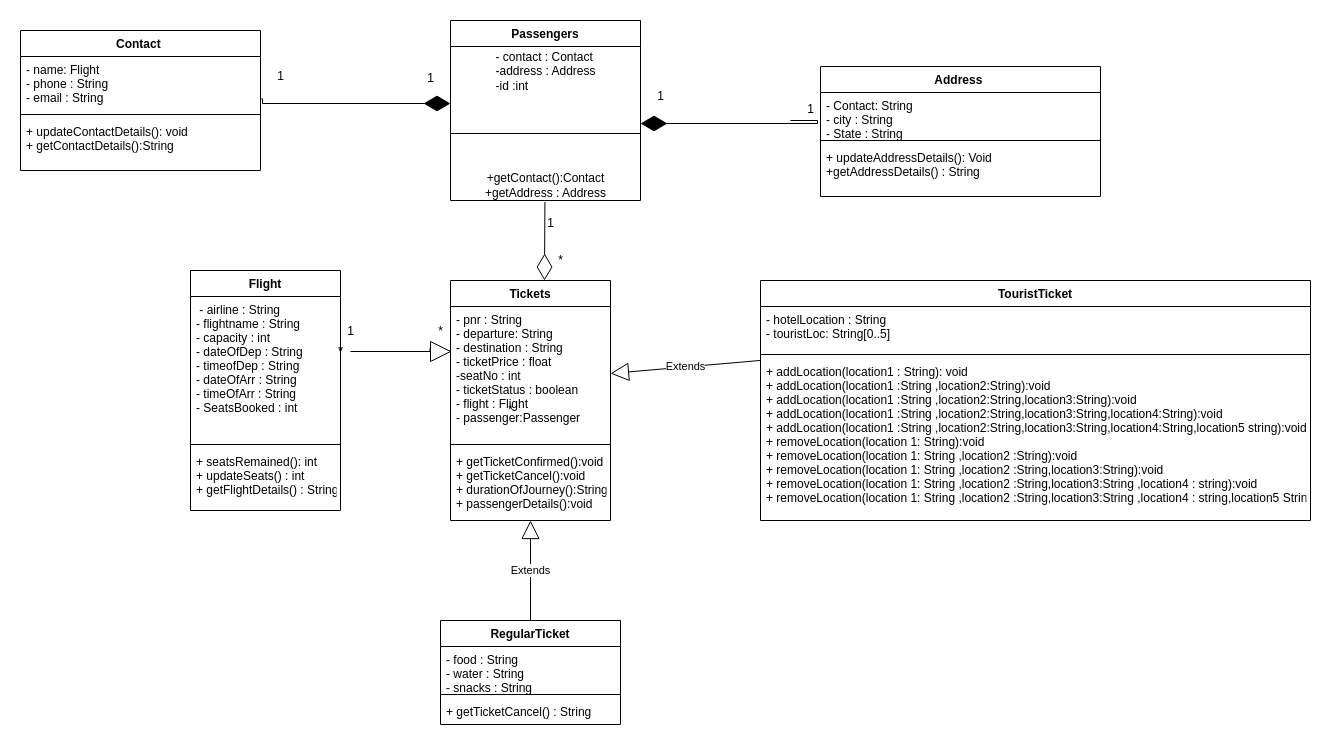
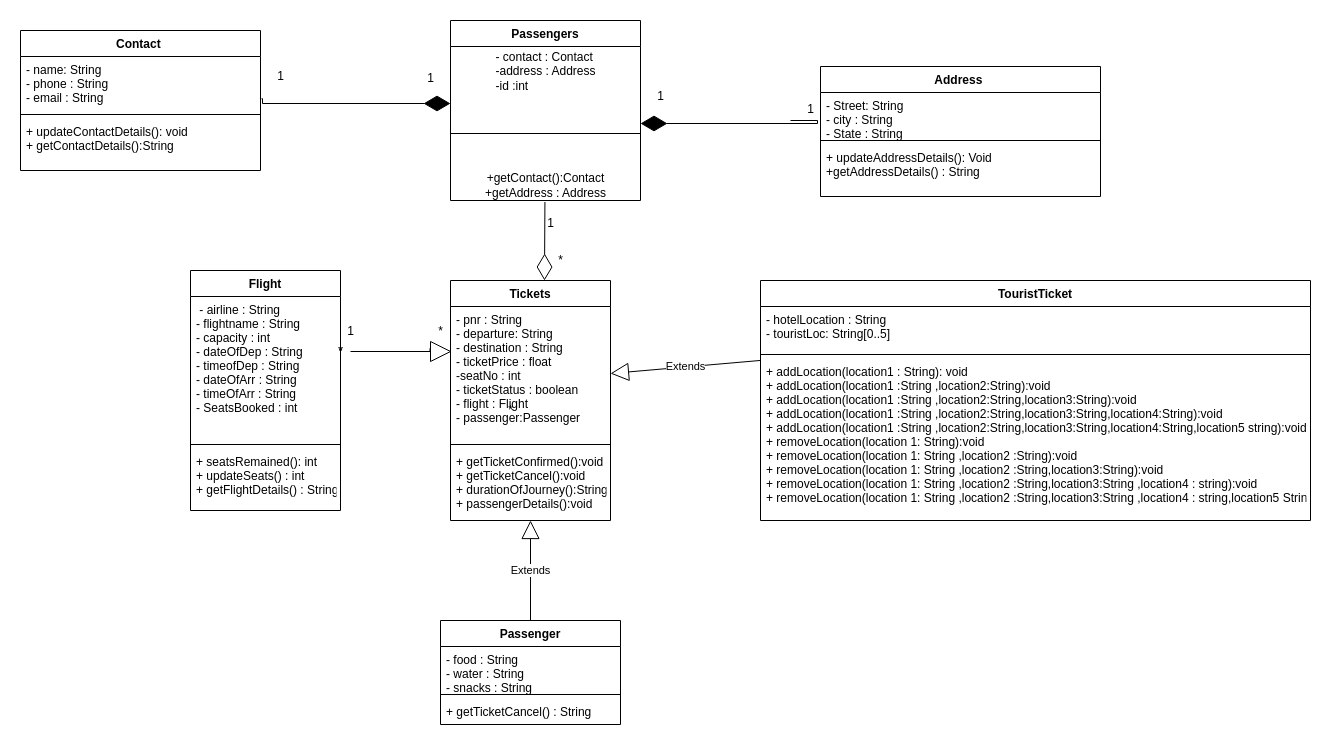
node "- name: Flight - phone : String - email : String": label "- name: Flight - phone : String - email : String" -> "- name: String - phone : String - email : String"
node "- Contact: String - city : String - State : String": label "- Contact: String - city : String - State : String" -> "- Street: String - city : String - State : String"
node "RegularTicket": label "RegularTicket" -> "Passenger"
